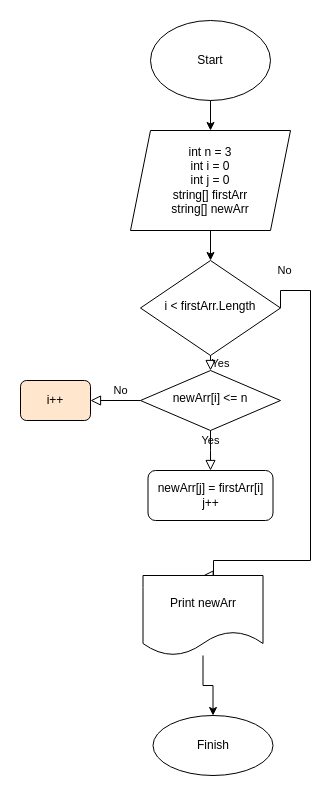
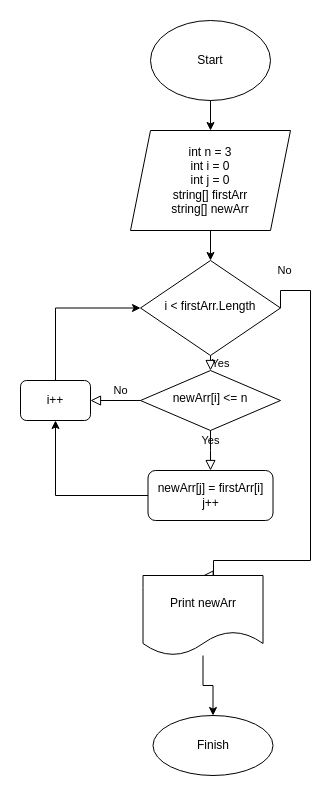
edge "i++" -> "i < firstArr.Length": added
node "i++": fillcolor #ffe6cc -> #ffffff
edge "newArr[j] = firstArr[i] j++" -> "i++": added
